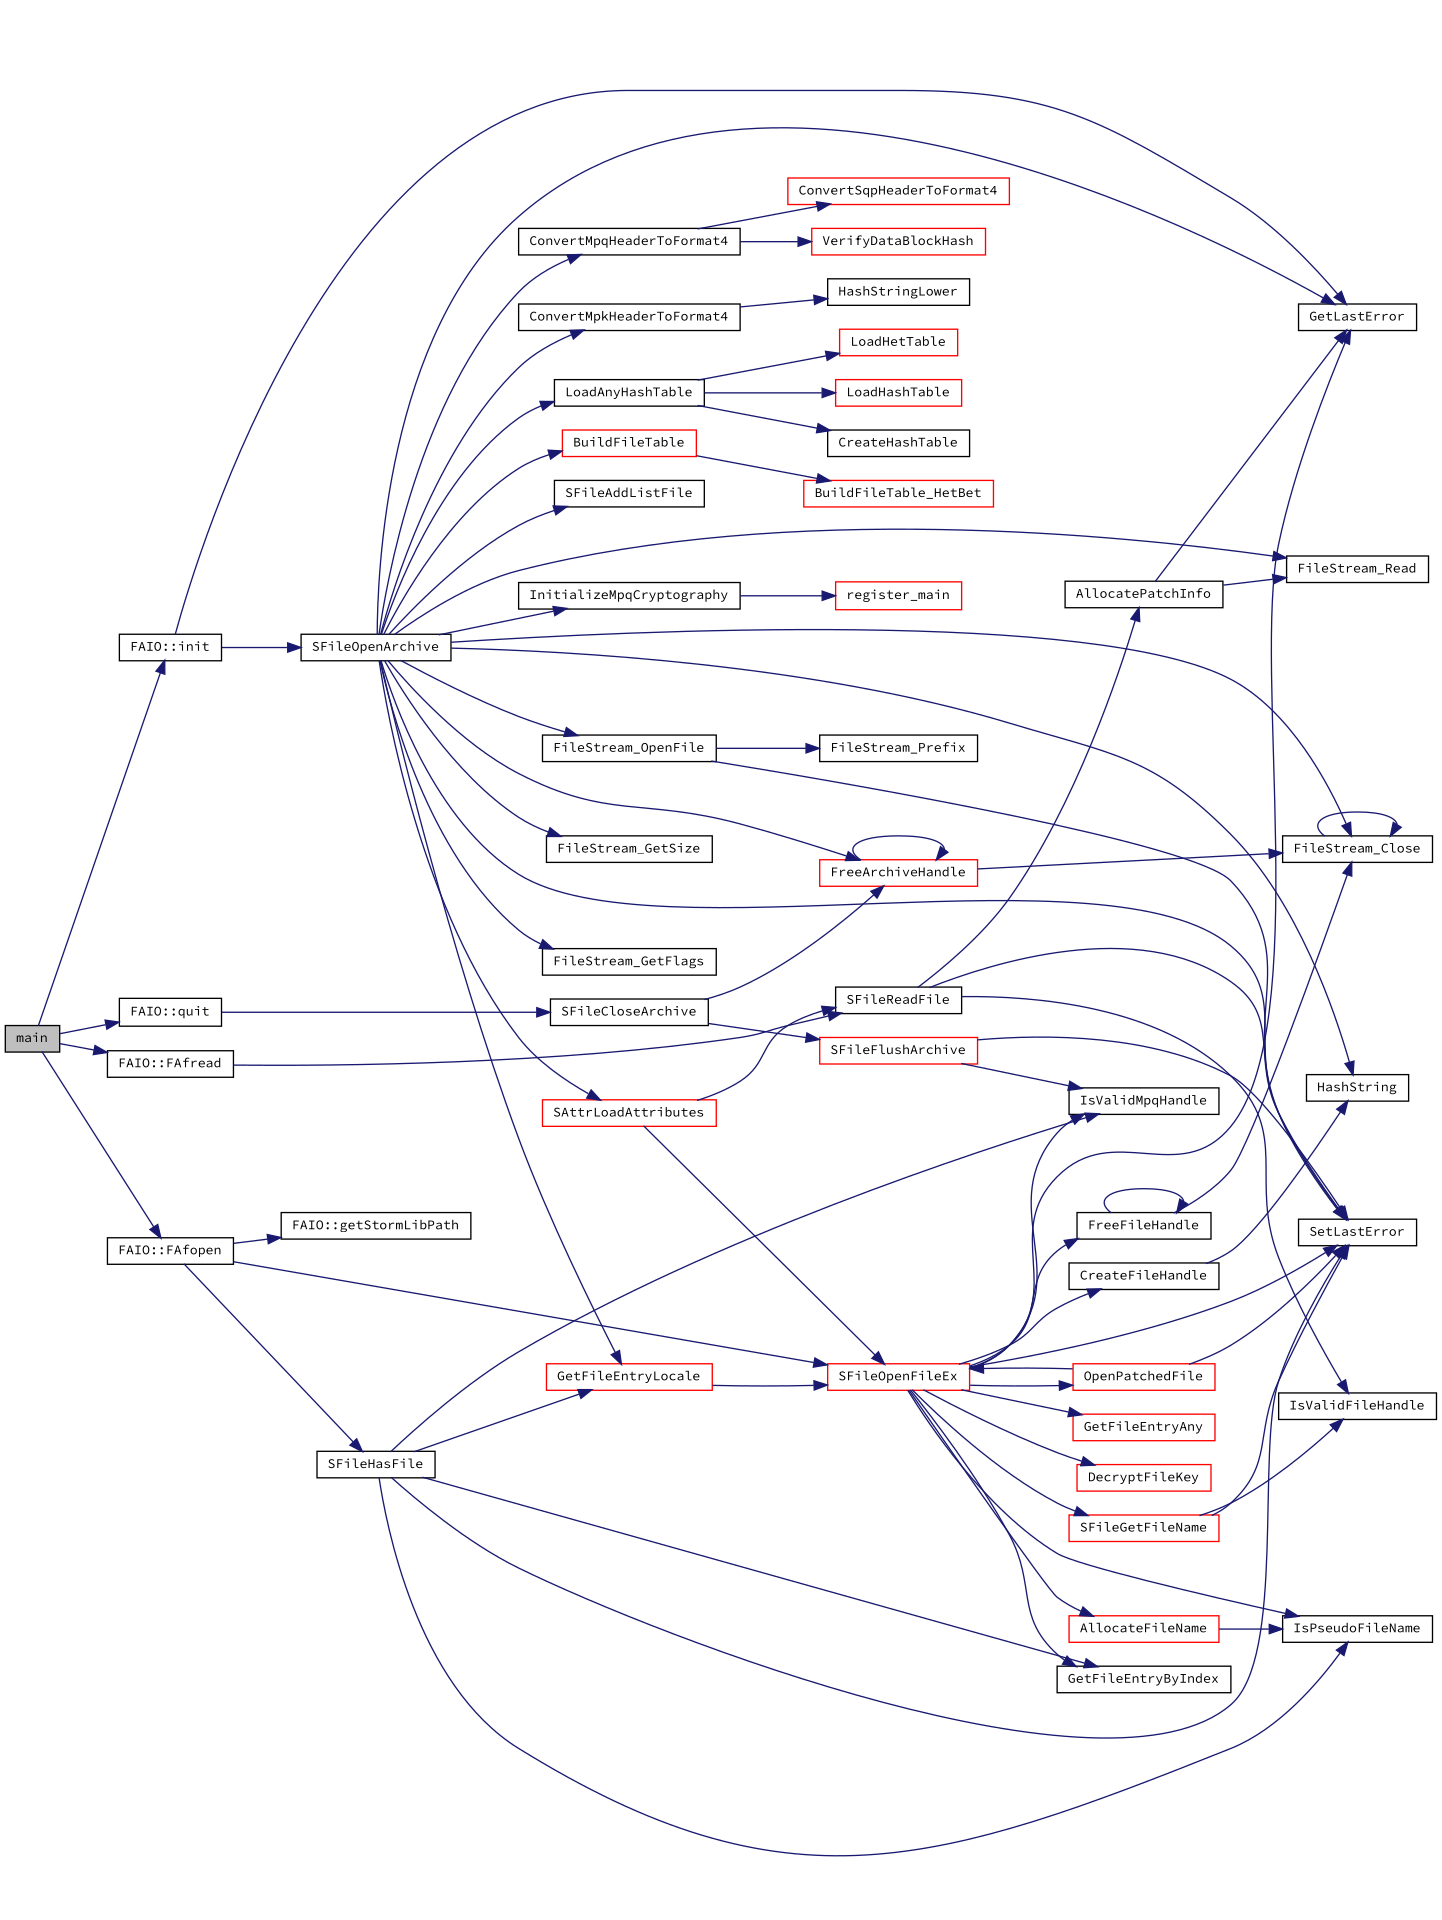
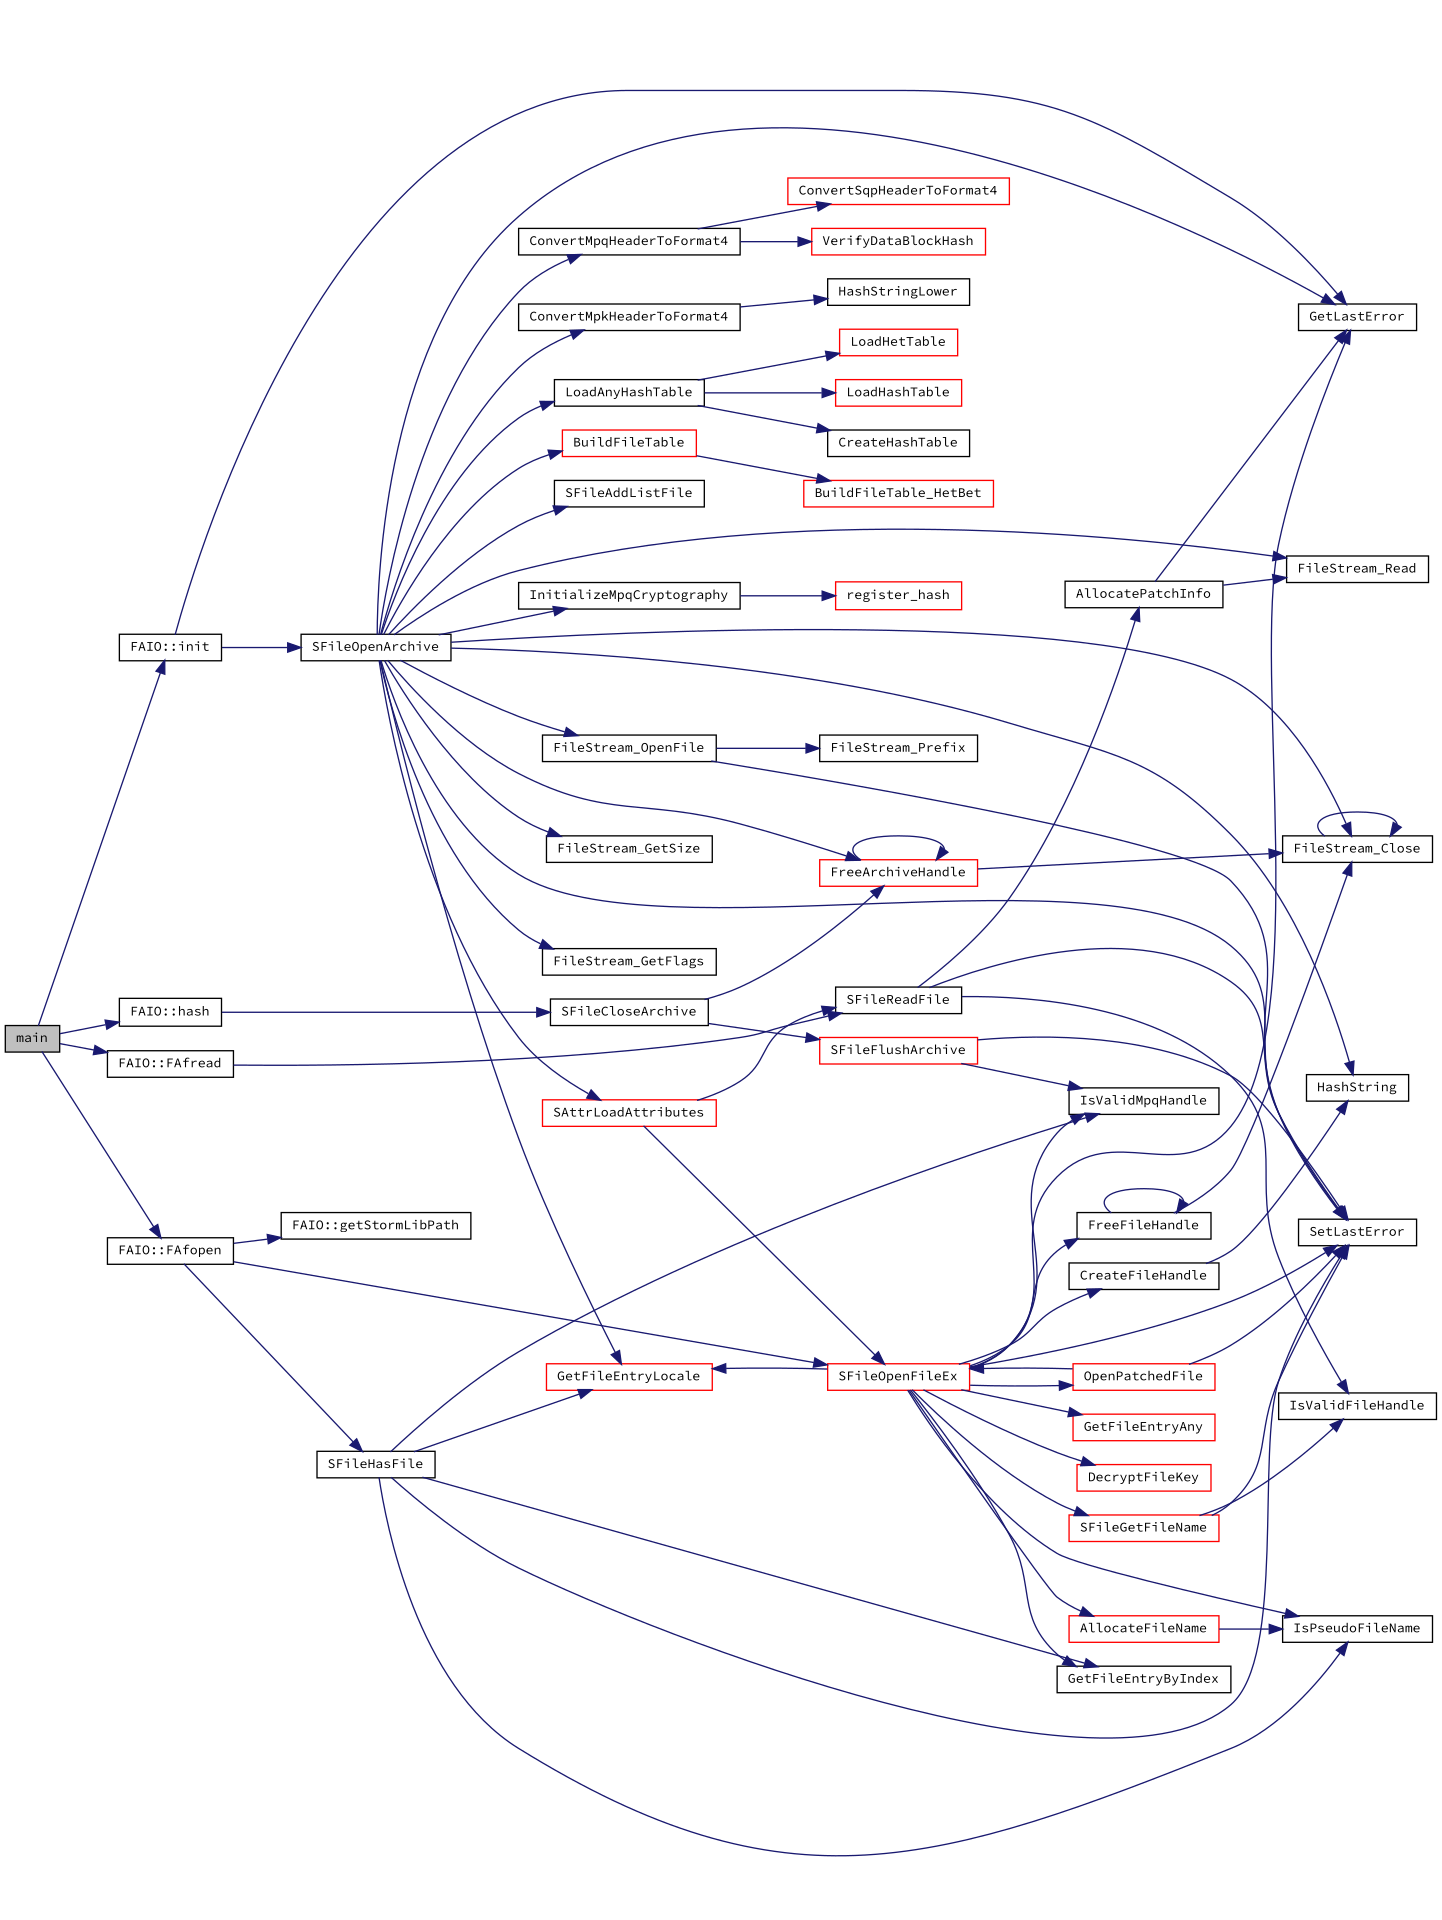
node "register_main": label "register_main" -> "register_hash"
node "FAIO::quit": label "FAIO::quit" -> "FAIO::hash"
edge "GetFileEntryLocale" -> "SFileOpenFileEx": reversed
